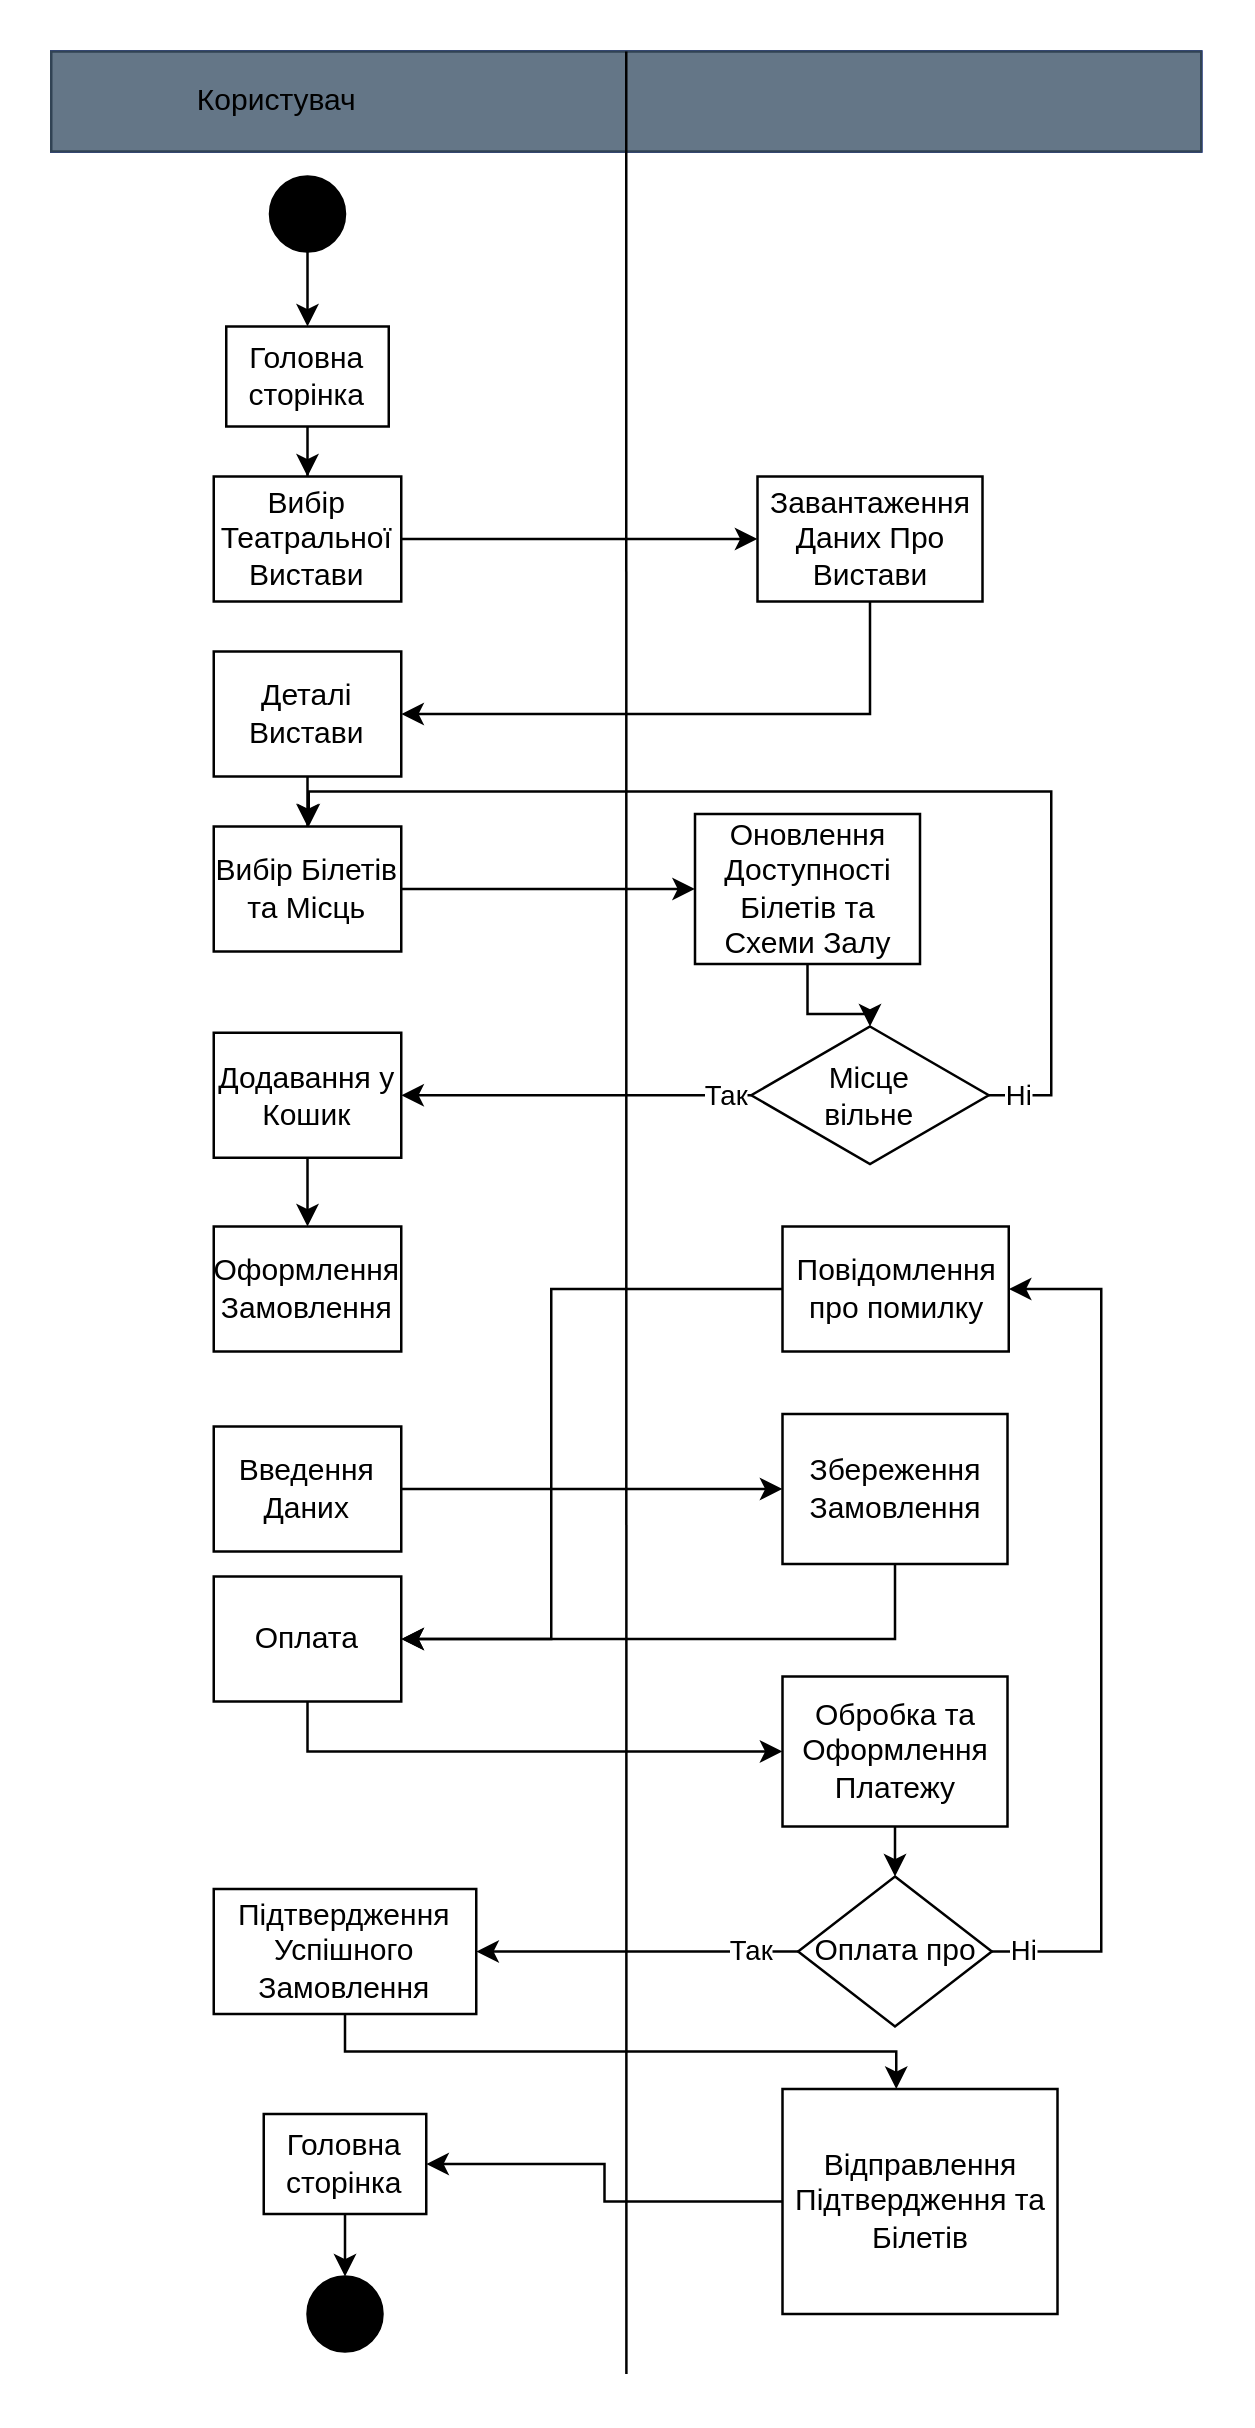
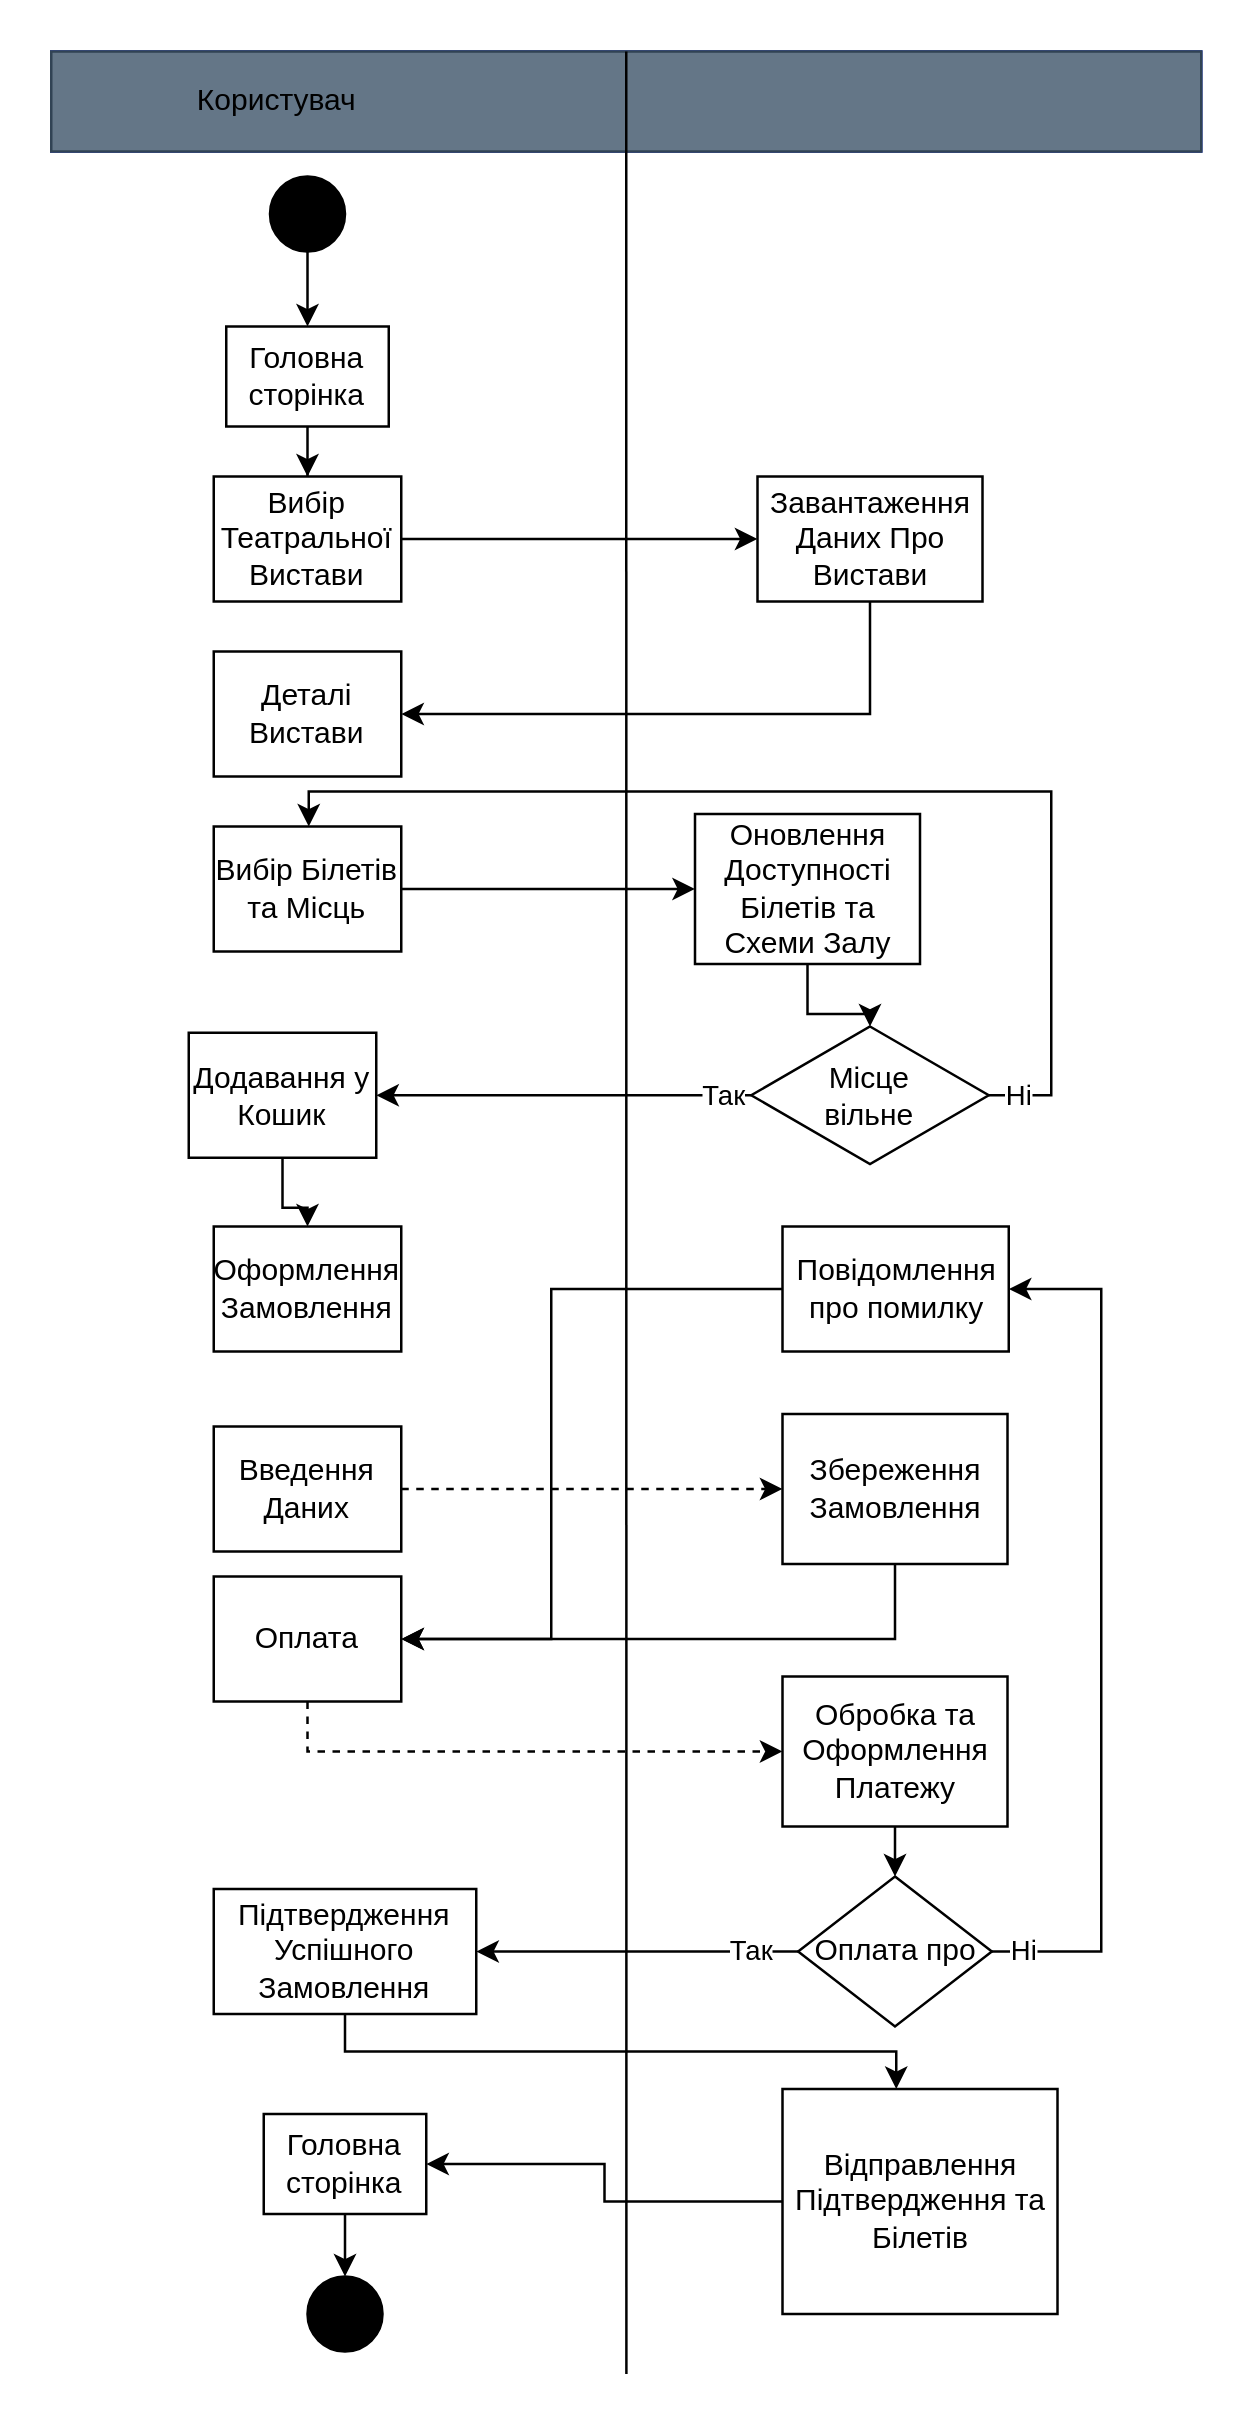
edge "Деталі Вистави" -> "Вибір Білетів та Місць": removed
node "Додавання у Кошик": moved (308, 1095) -> (283, 1095)
edge "Введення Даних" -> "Збереження Замовлення": style solid -> dashed
edge "Оплата" -> "Обробка та Оформлення Платежу": style solid -> dashed
